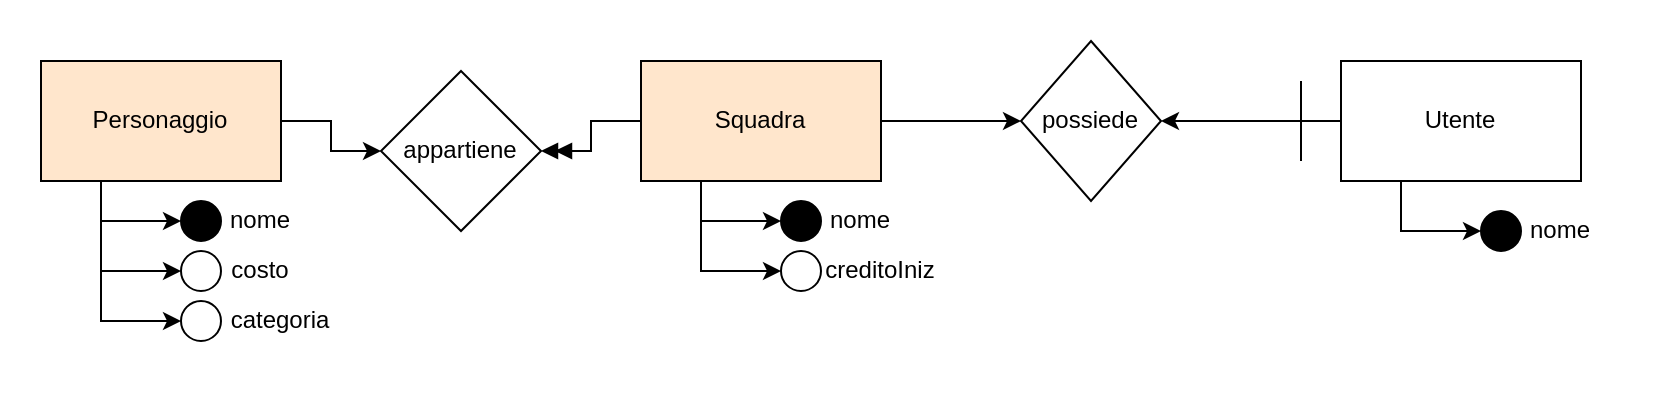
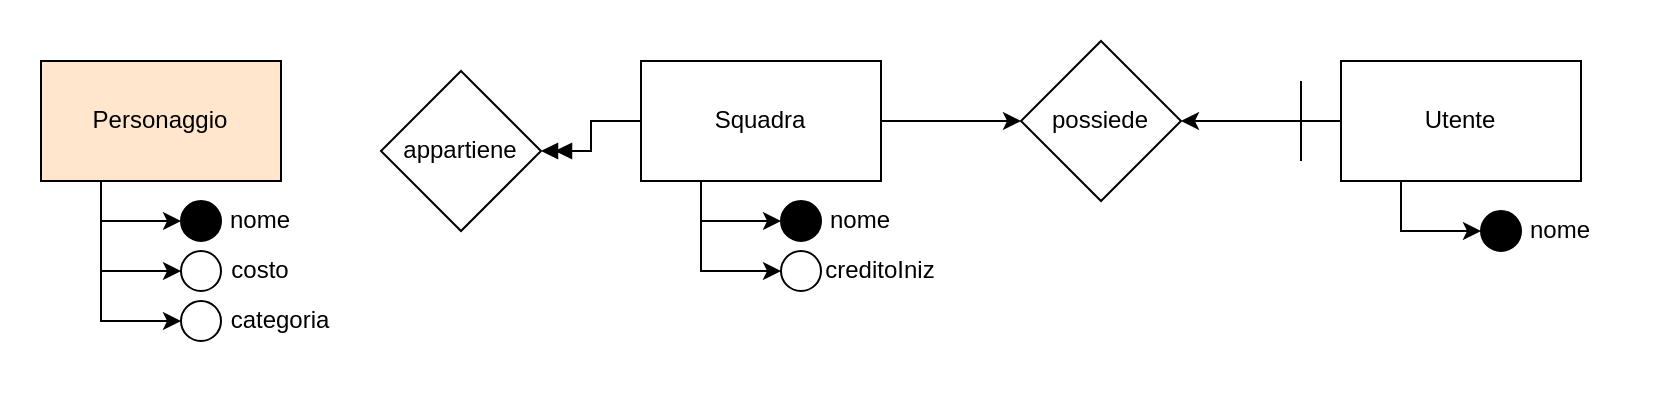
node "Squadra": fillcolor #ffe6cc -> #ffffff
node "possiede": size 140x160 -> 160x160
edge "Personaggio" -> "appartiene": removed
